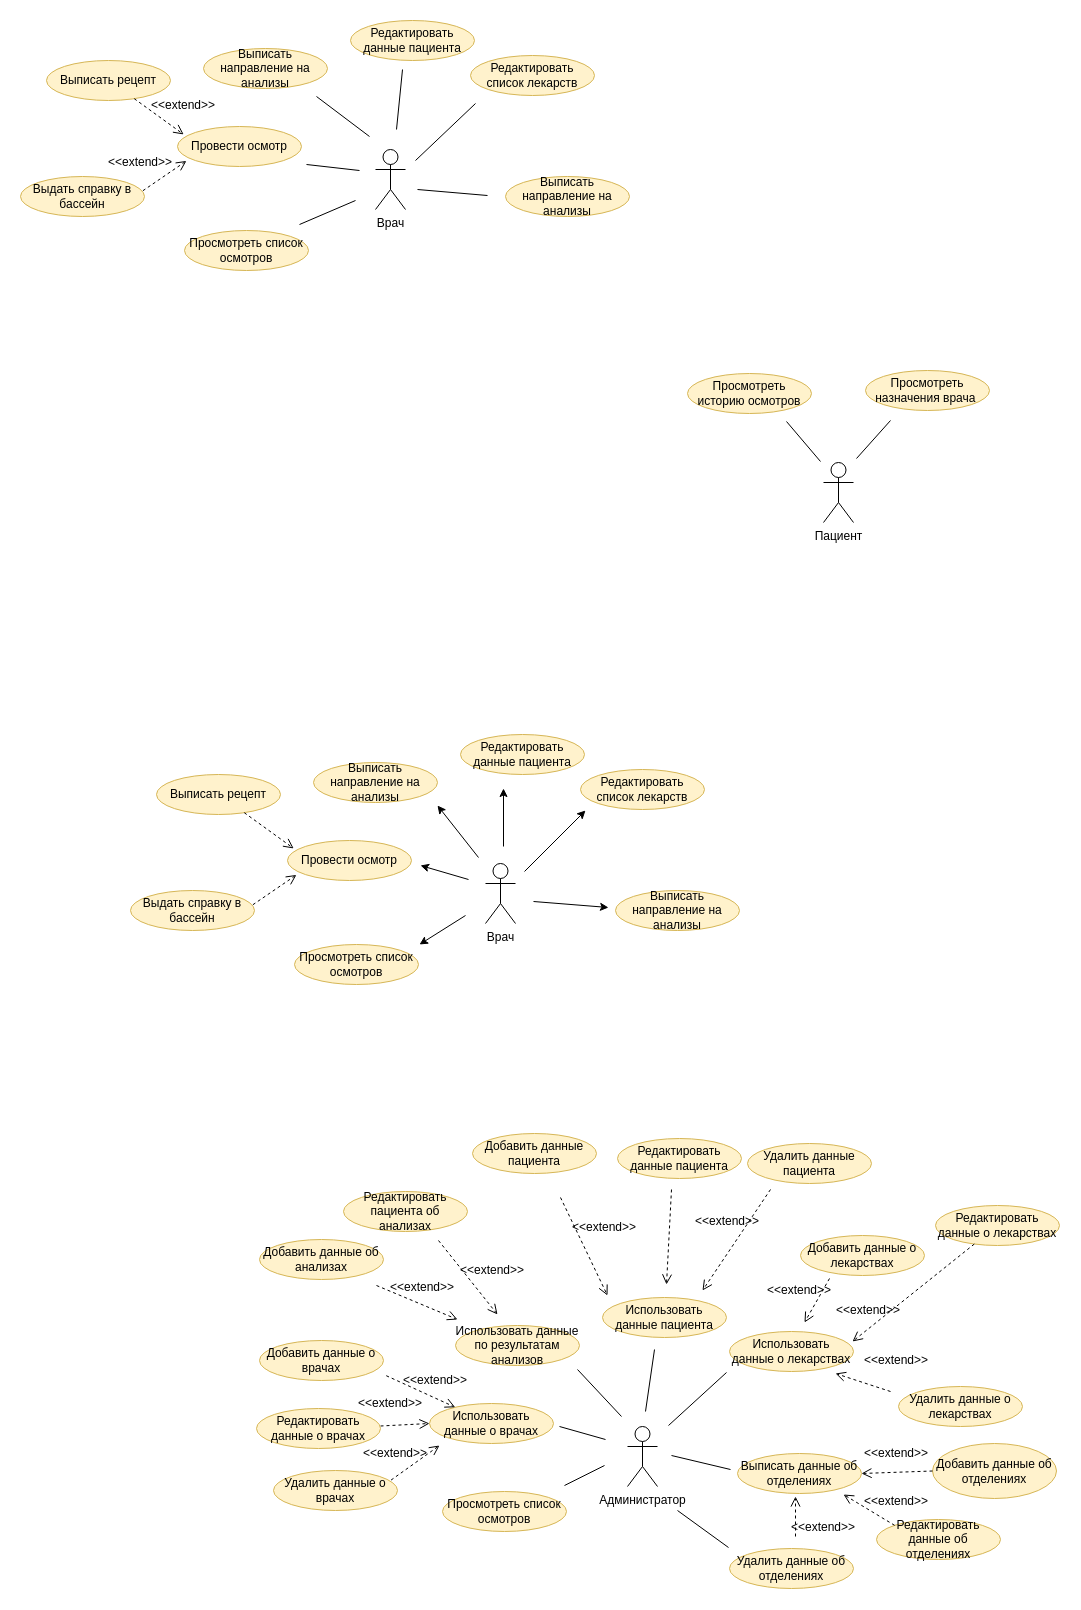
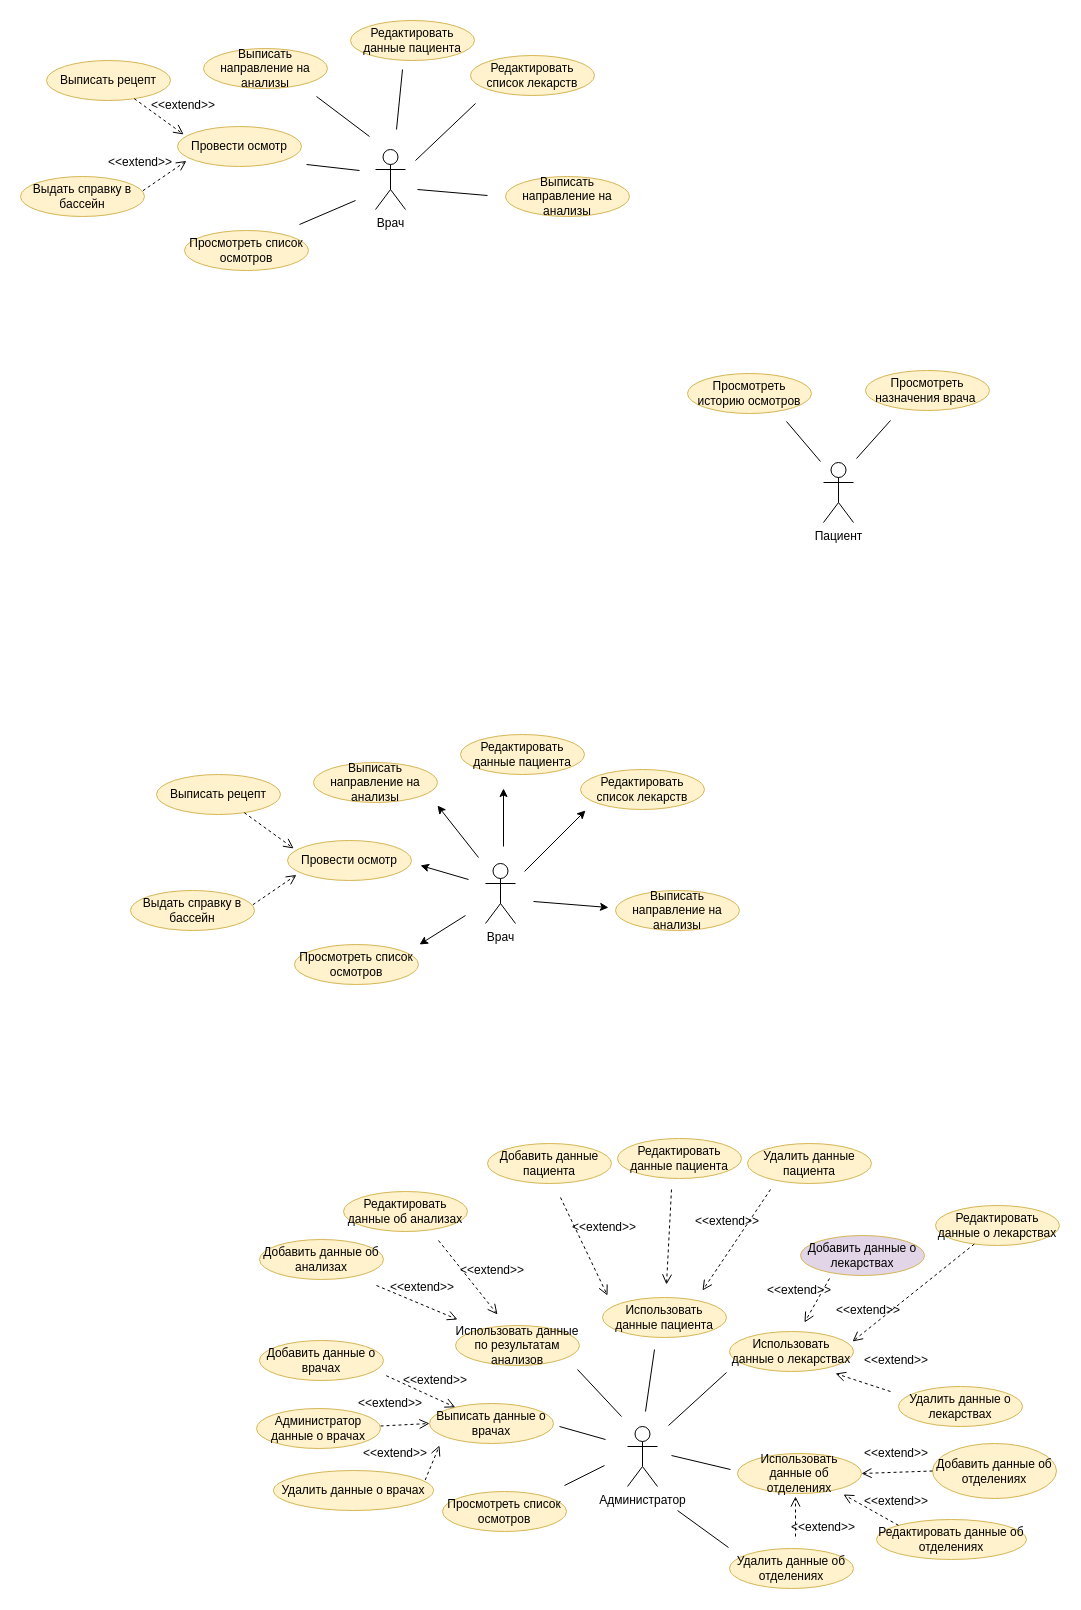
node "Добавить данные пациента": moved (535, 1154) -> (550, 1164)
node "Редактировать пациента об анализах": label "Редактировать пациента об анализах" -> "Редактировать данные об анализах"
node "Добавить данные о лекарствах": fillcolor #fff2cc -> #e1d5e7
node "Использовать данные о врачах": label "Использовать данные о врачах" -> "Выписать данные о врачах"
node "Редактировать данные о врачах": label "Редактировать данные о врачах" -> "Администратор данные о врачах"
node "Выписать данные об отделениях": label "Выписать данные об отделениях" -> "Использовать данные об отделениях"
node "Удалить данные о врачах": size 124x40 -> 160x40
node "Редактировать данные об отделениях": size 124x40 -> 150x40
